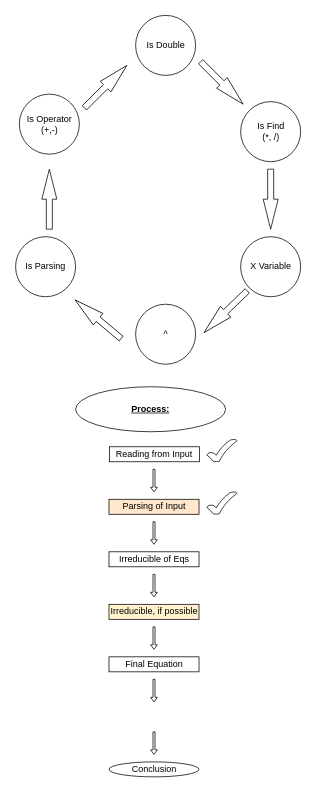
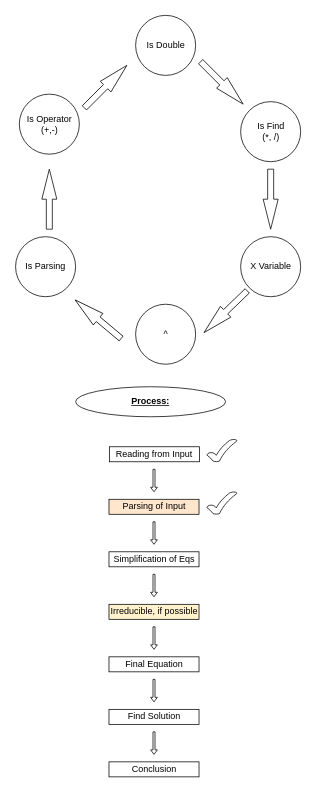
node "Process:": size 150x45 -> 150x30
node "Irreducible of Eqs": label "Irreducible of Eqs" -> "Simplification of Eqs"
node "Find Solution": added
node "Conclusion": shape ellipse -> rectangle
